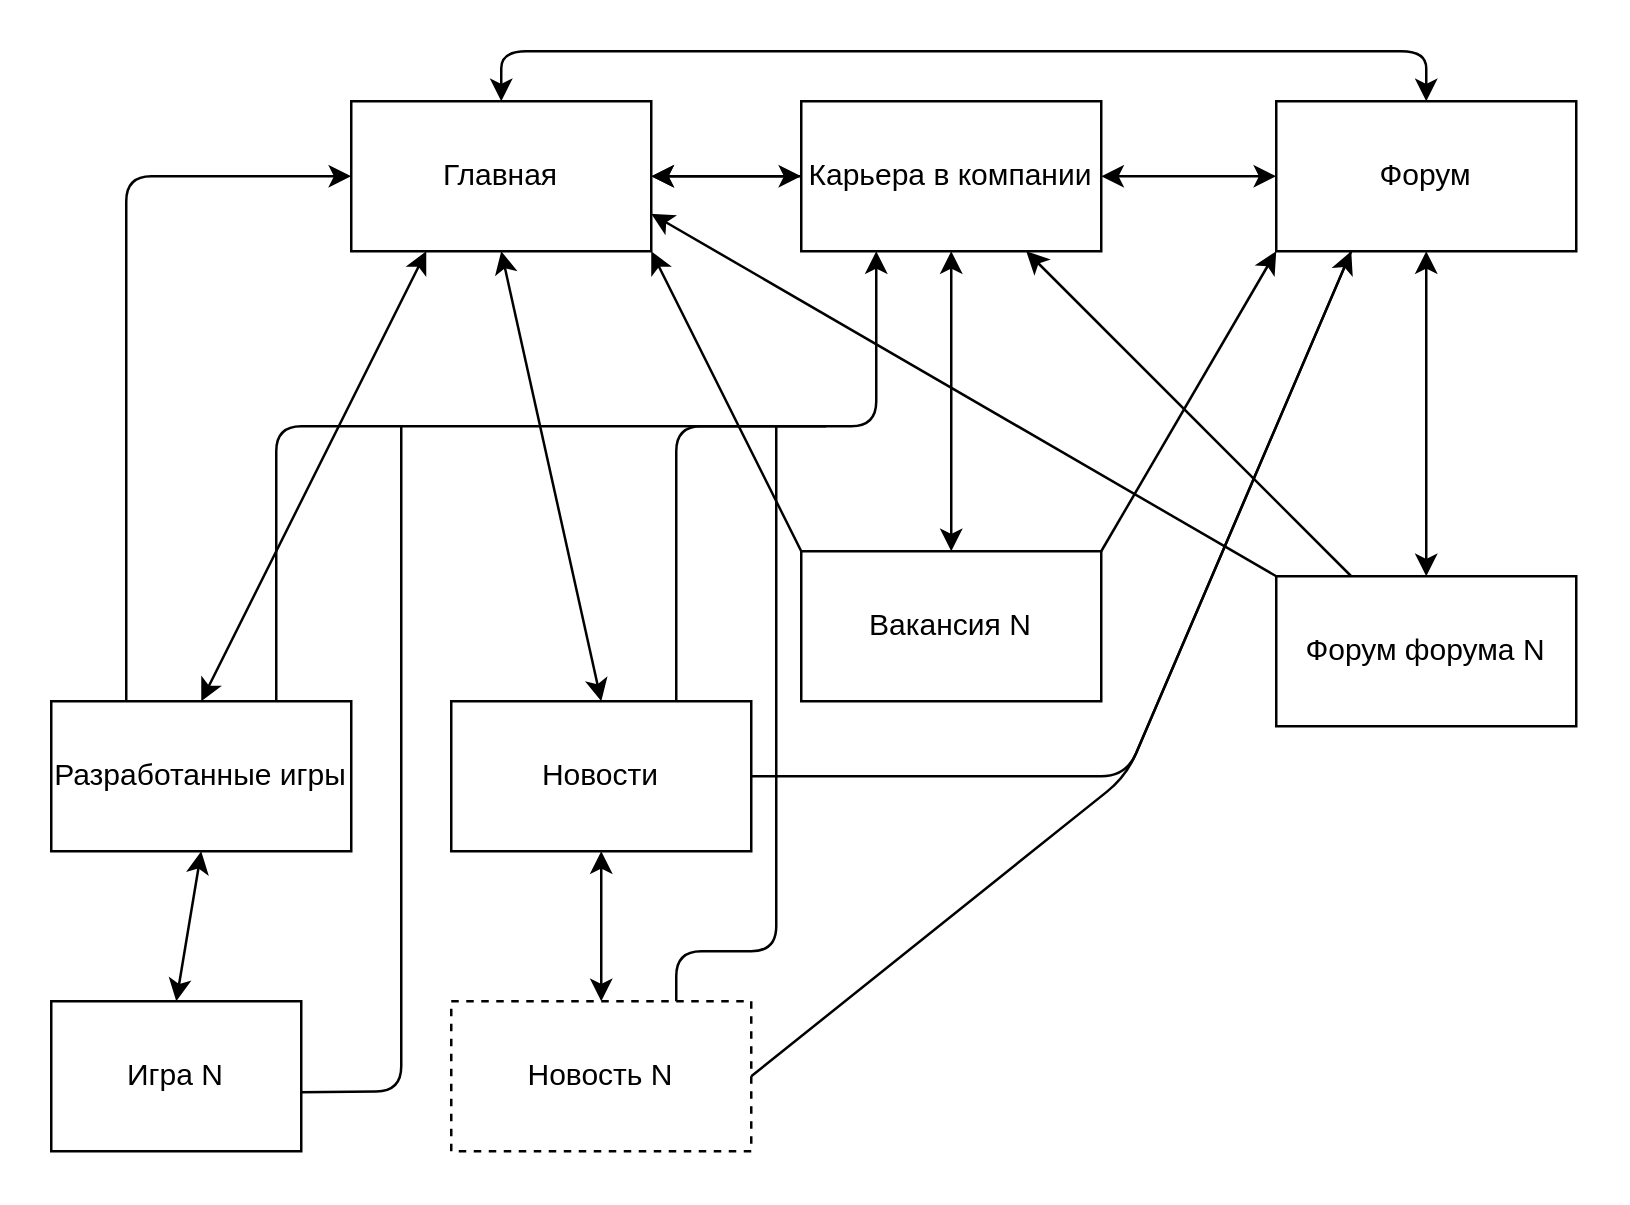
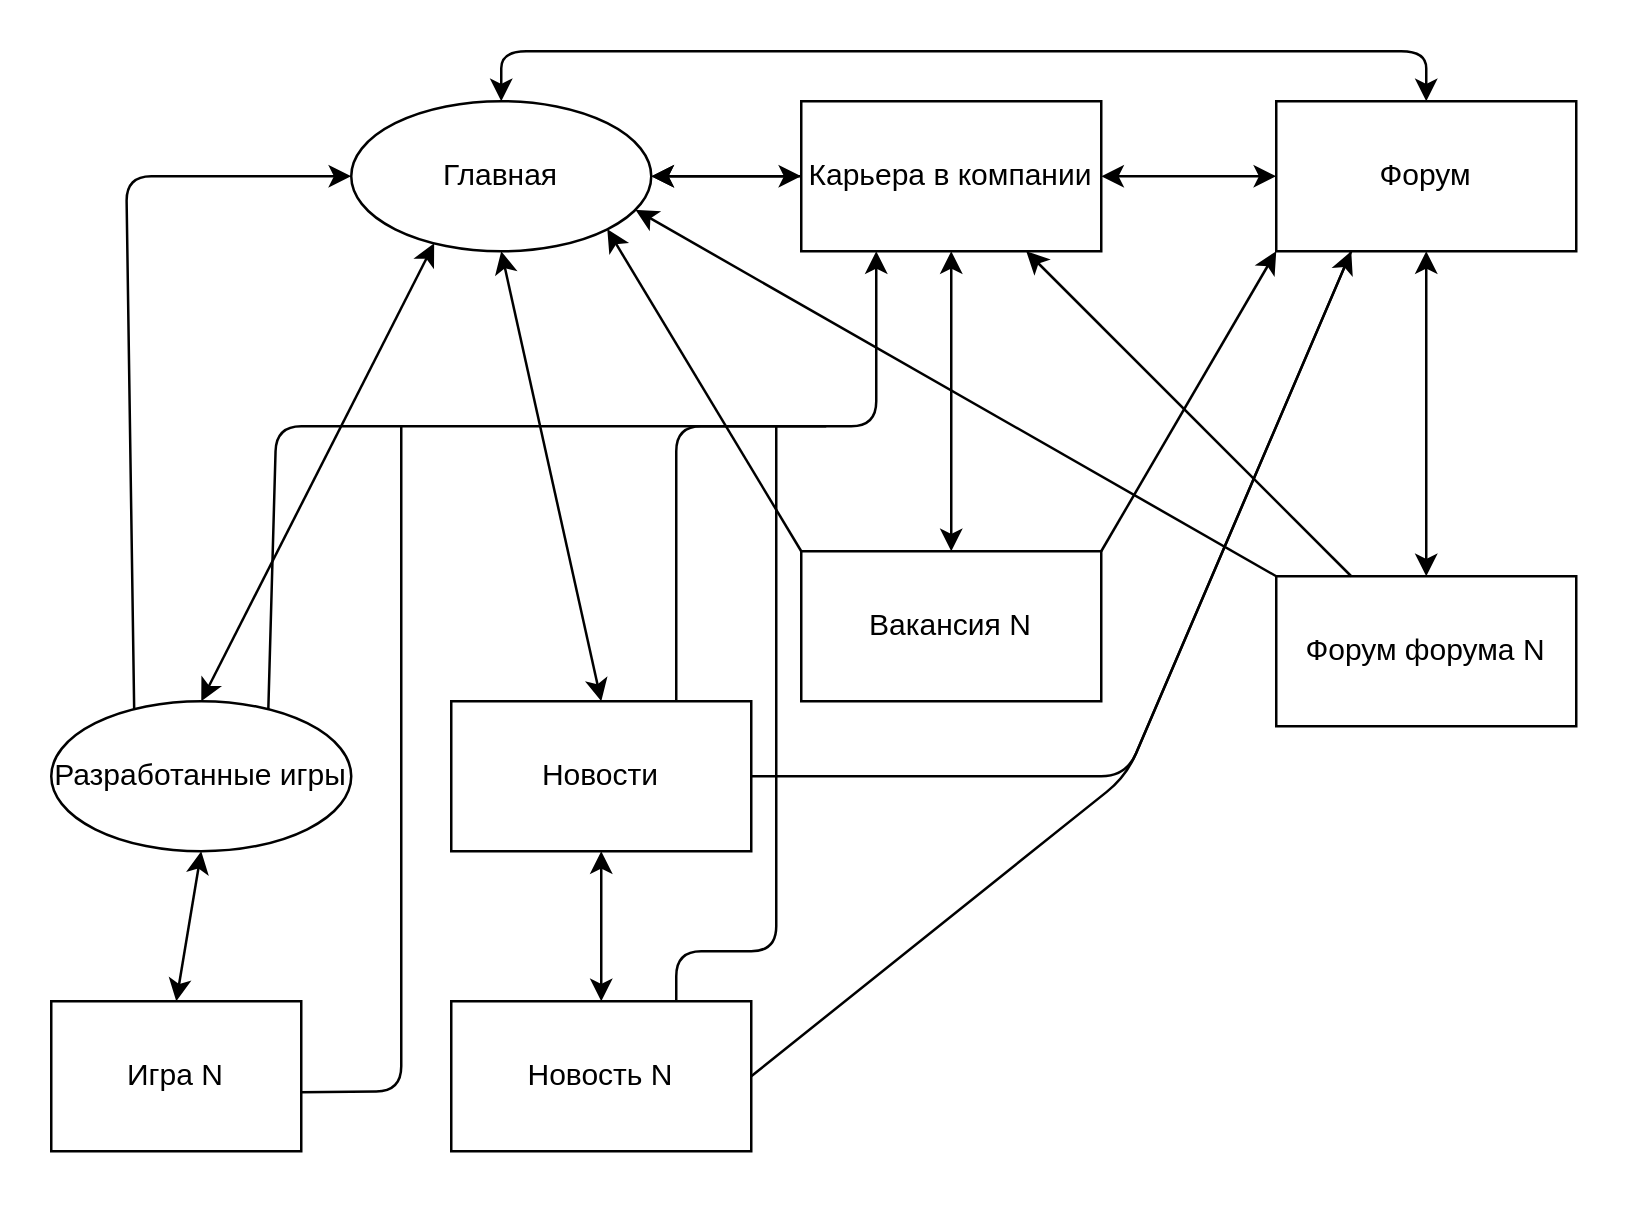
node "Главная": shape rectangle -> ellipse
node "Разработанные игры": shape rectangle -> ellipse
node "Новость N": style dashed -> solid
